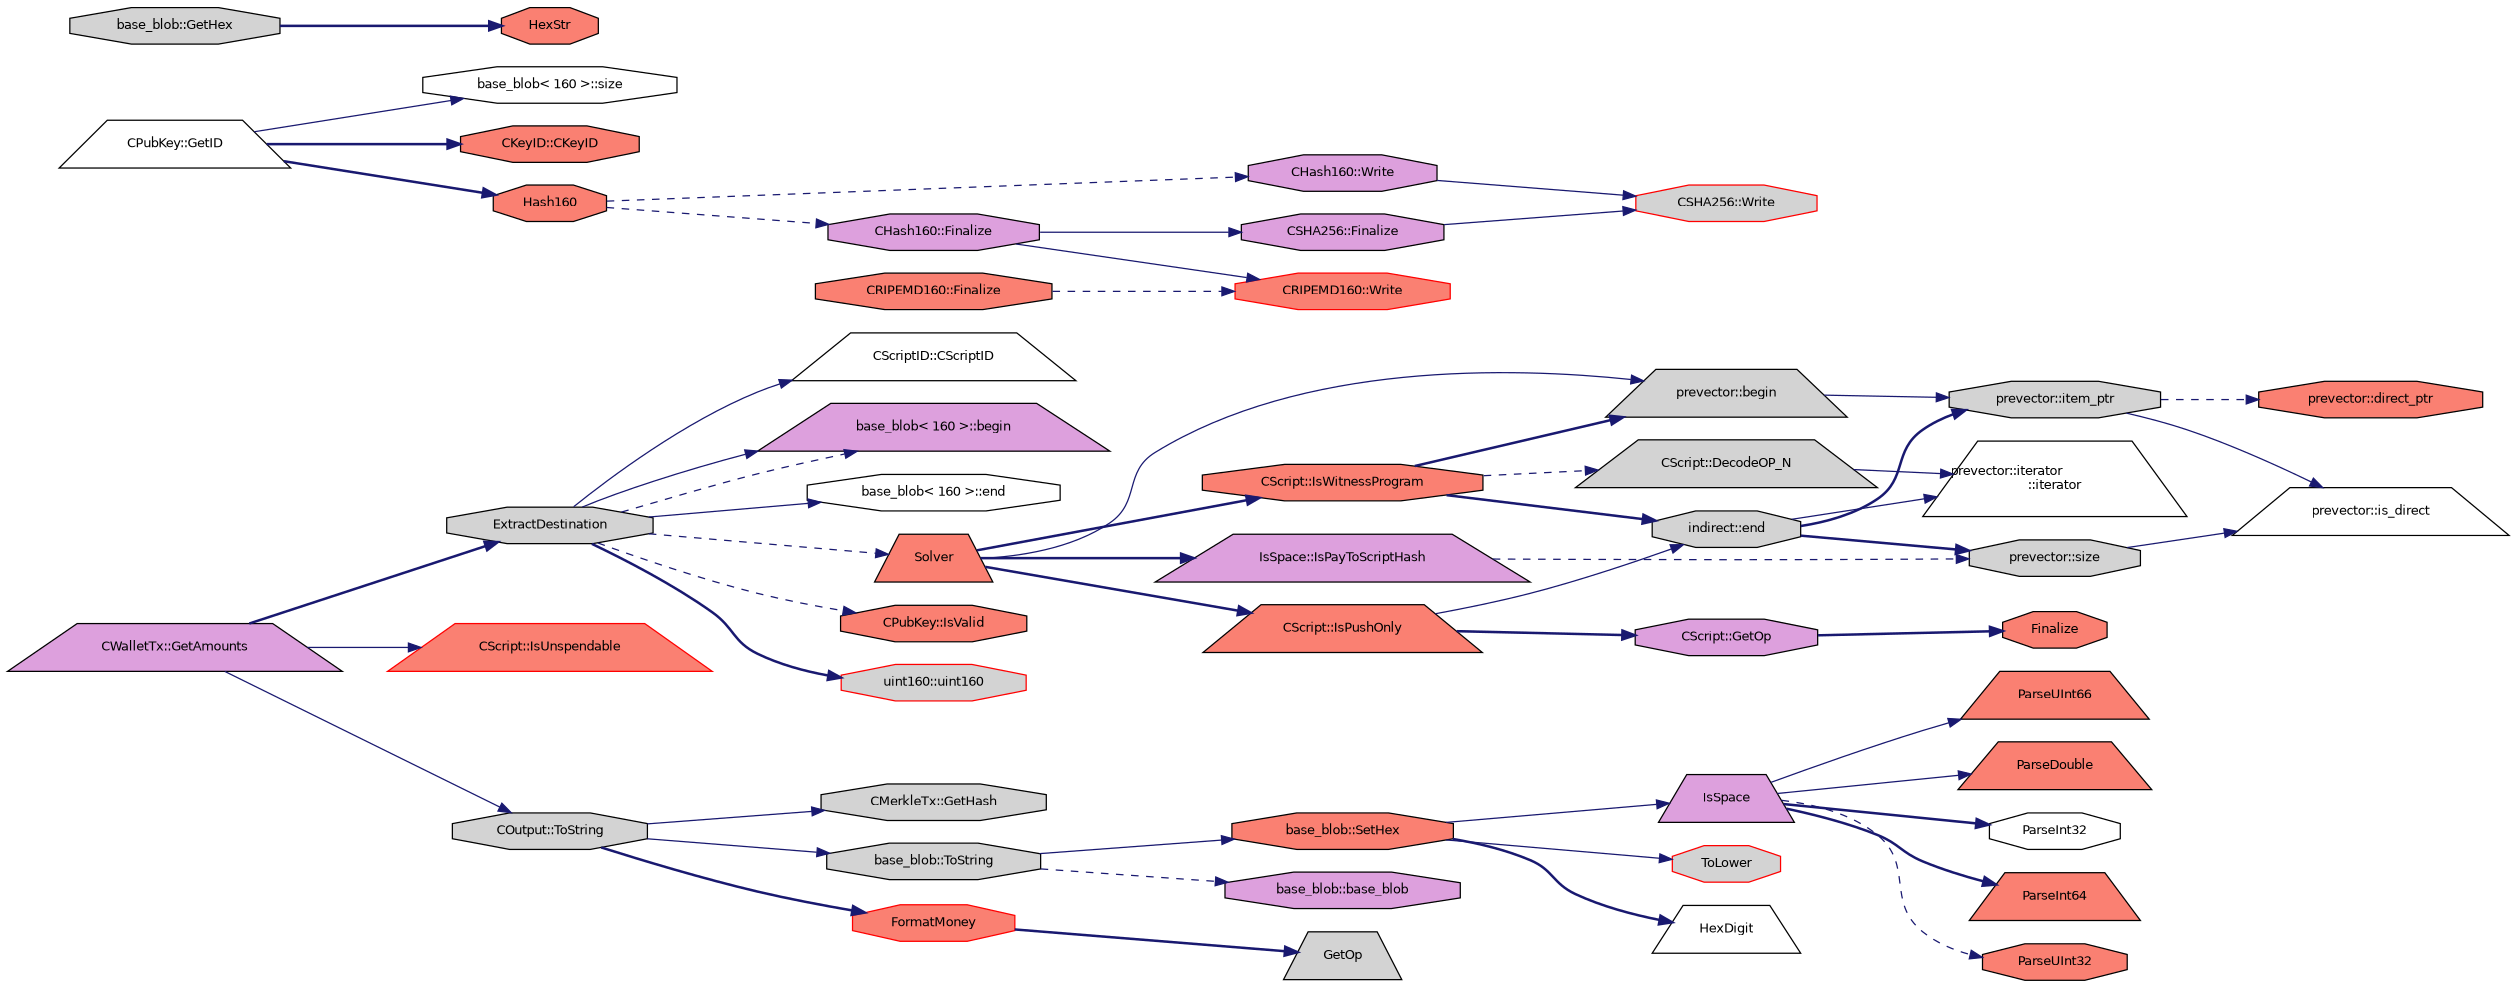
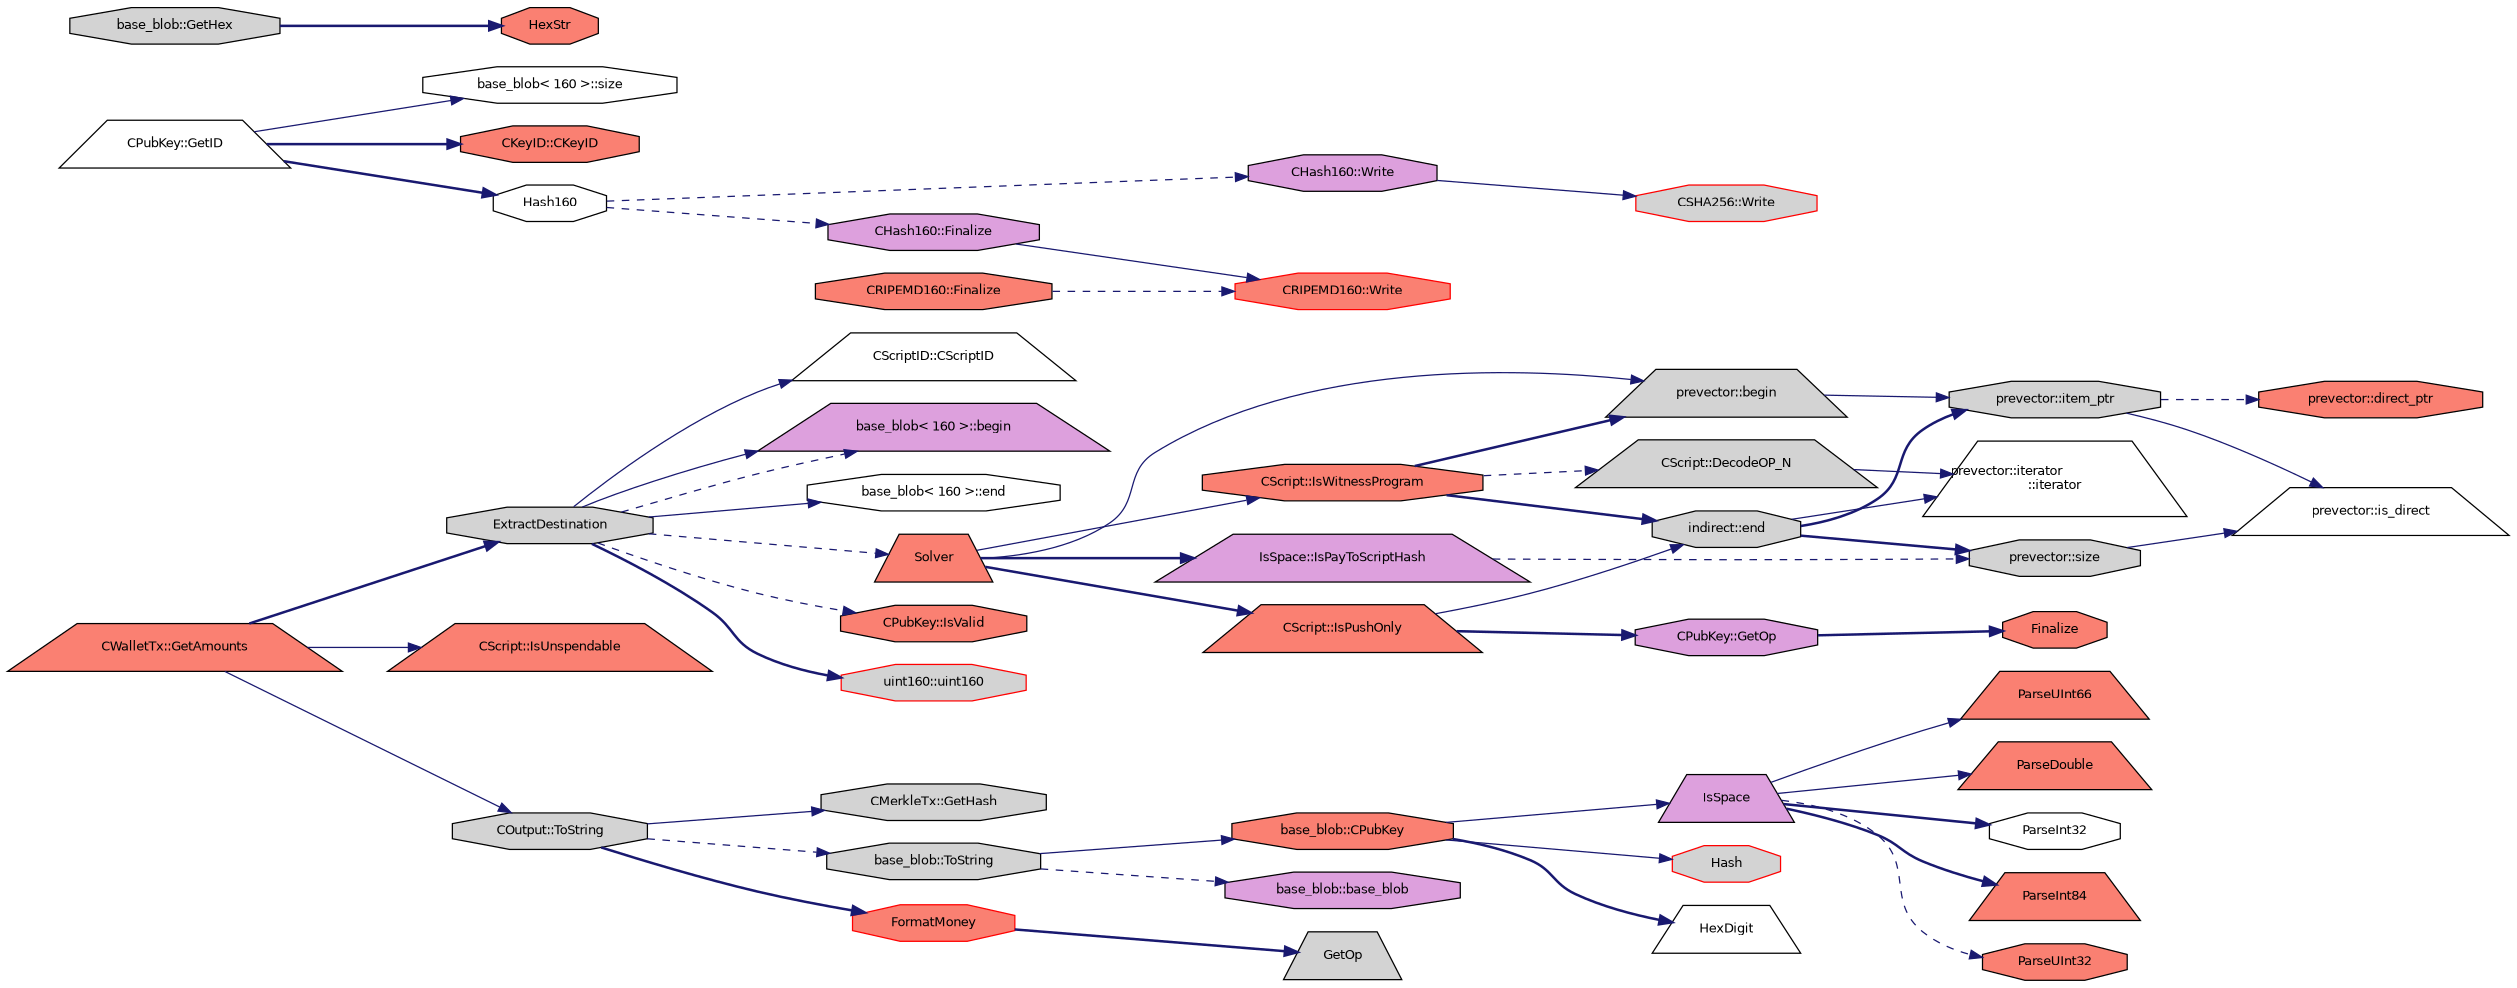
node "Hash160": fillcolor salmon -> white
node "CSHA256::Finalize": removed
edge "Solver" -> "CScript::IsWitnessProgram": style bold -> solid
node "CScript::GetOp": label "CScript::GetOp" -> "CPubKey::GetOp"
node "CWalletTx::GetAmounts": fillcolor plum -> salmon
node "CScript::IsUnspendable": color red -> black
node "base_blob::SetHex": label "base_blob::SetHex" -> "base_blob::CPubKey"
edge "COutput::ToString" -> "base_blob::ToString": style solid -> dashed
node "ToLower": label "ToLower" -> "Hash"
node "ParseInt64": label "ParseInt64" -> "ParseInt84"
